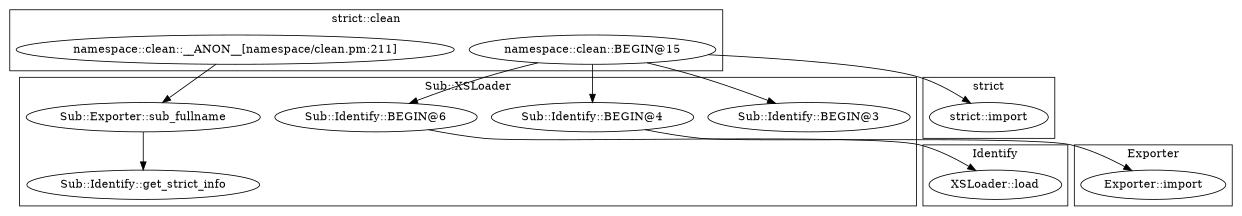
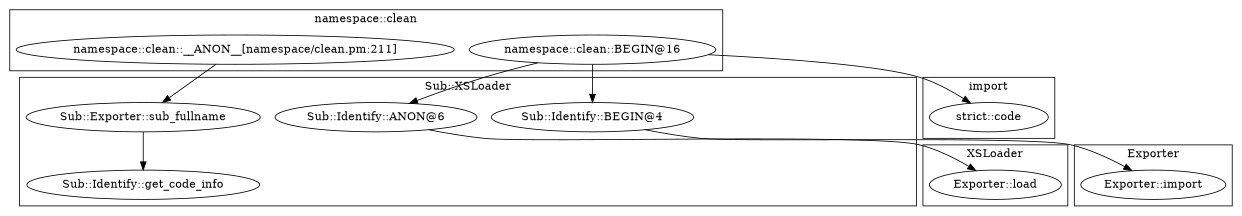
cluster "strict::clean": label "strict::clean" -> "namespace::clean"
node "namespace::clean::BEGIN@15": label "namespace::clean::BEGIN@15" -> "namespace::clean::BEGIN@16"
cluster "strict": label "strict" -> "import"
node "Sub::Identify::BEGIN@6": label "Sub::Identify::BEGIN@6" -> "Sub::Identify::ANON@6"
node "Sub::Identify::BEGIN@3": removed
node "strict::import": label "strict::import" -> "strict::code"
cluster "Identify": label "Identify" -> "XSLoader"
node "Sub::Identify::get_strict_info": label "Sub::Identify::get_strict_info" -> "Sub::Identify::get_code_info"
node "XSLoader::load": label "XSLoader::load" -> "Exporter::load"
